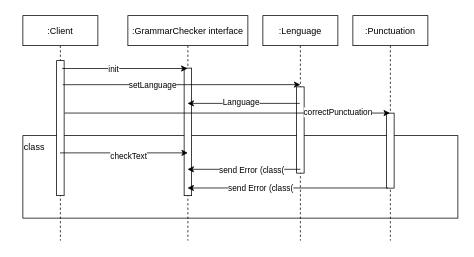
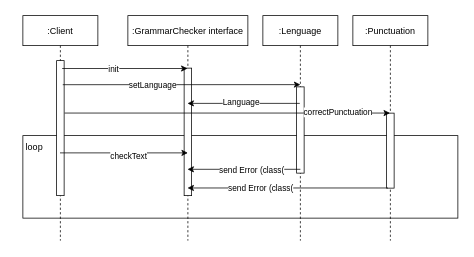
node "class": label "class" -> "loop"
